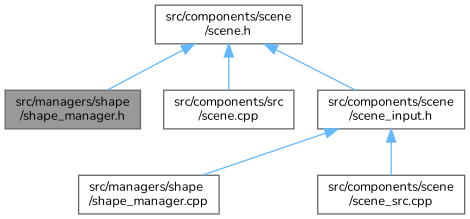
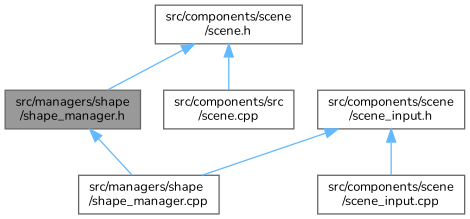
edge "src/components/scene /scene_input.h" -> "src/components/scene /scene.h": removed
edge "src/managers/shape /shape_manager.cpp" -> "src/managers/shape /shape_manager.h": added
node "src/components/scene /scene_src.cpp": label "src/components/scene /scene_src.cpp" -> "src/components/scene /scene_input.cpp"
